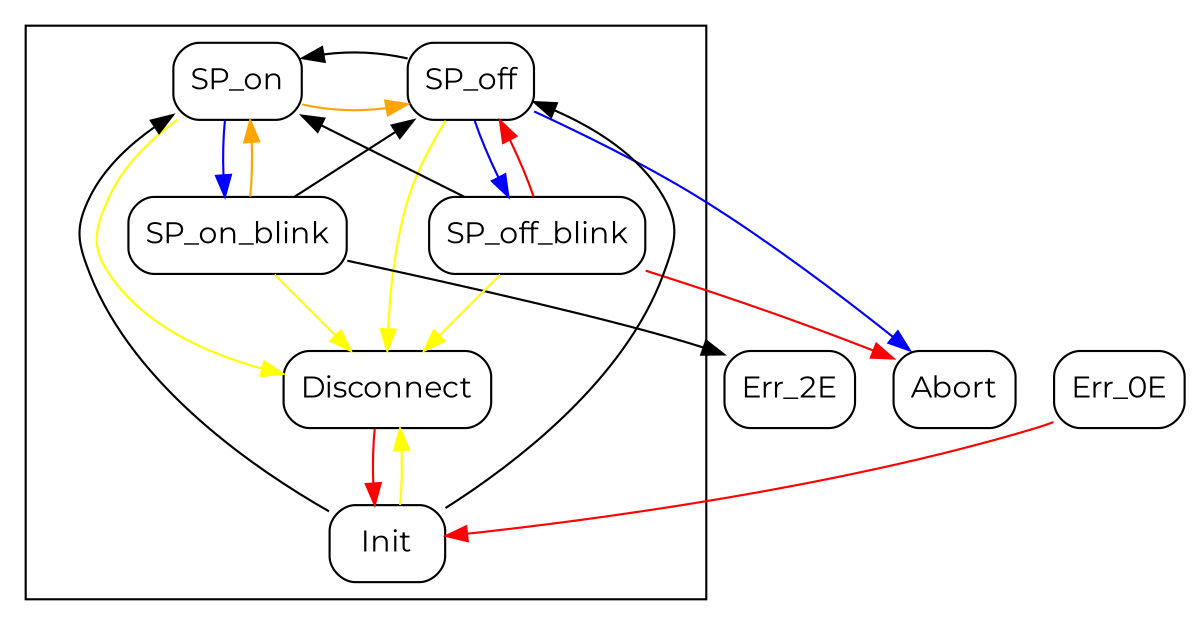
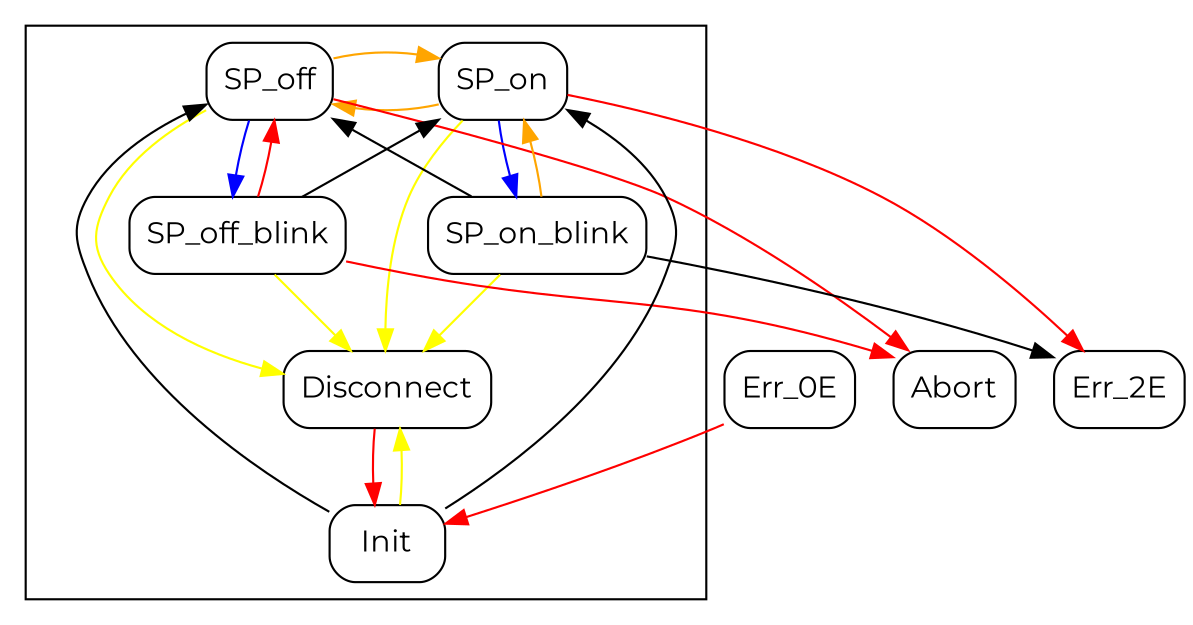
edge "SP_off" -> "SP_on": color black -> orange
edge "SP_on" -> "Err_2E": added
edge "SP_off" -> "Abort": color blue -> red
